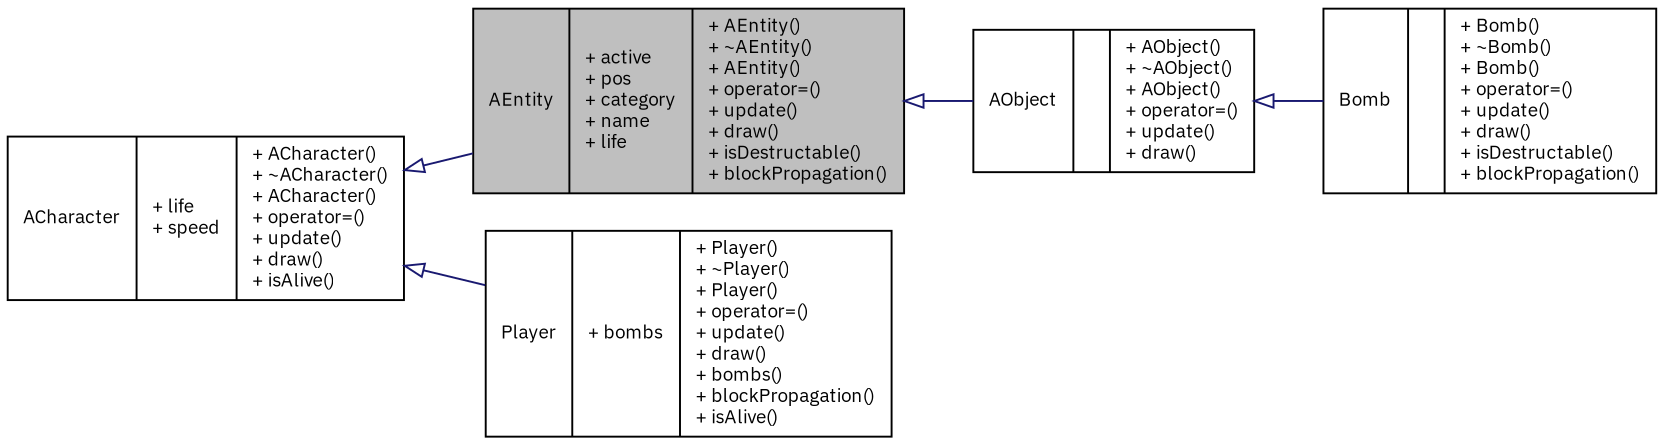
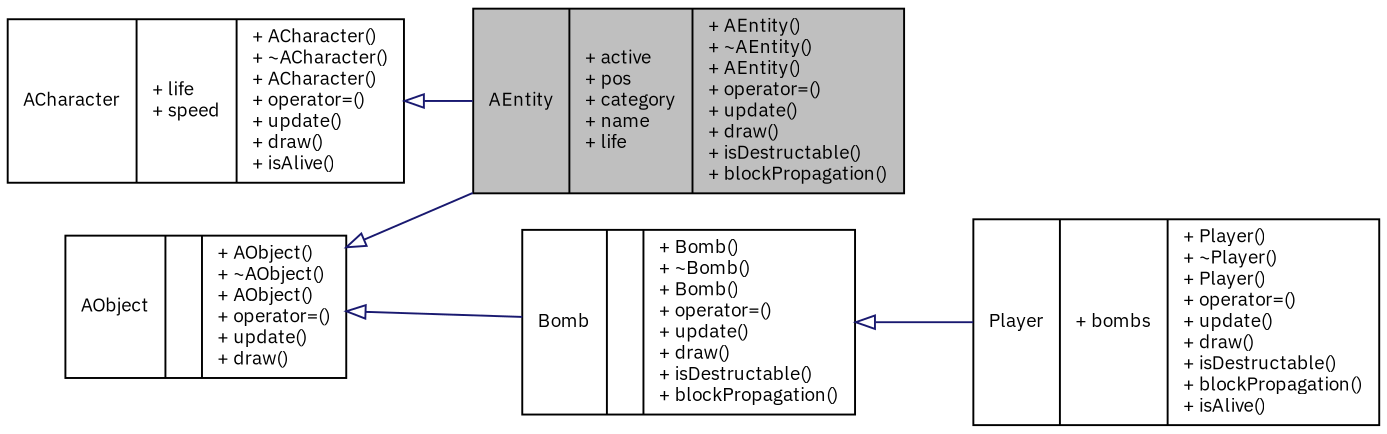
edge "AObject" -> "AEntity": reversed
edge "Player" -> "ACharacter": now "Player" -> "Bomb"
node "Player": text "+ bombs()" -> "+ isDestructable()"
